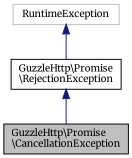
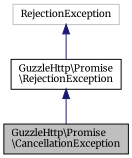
node "RuntimeException": label "RuntimeException" -> "RejectionException"
